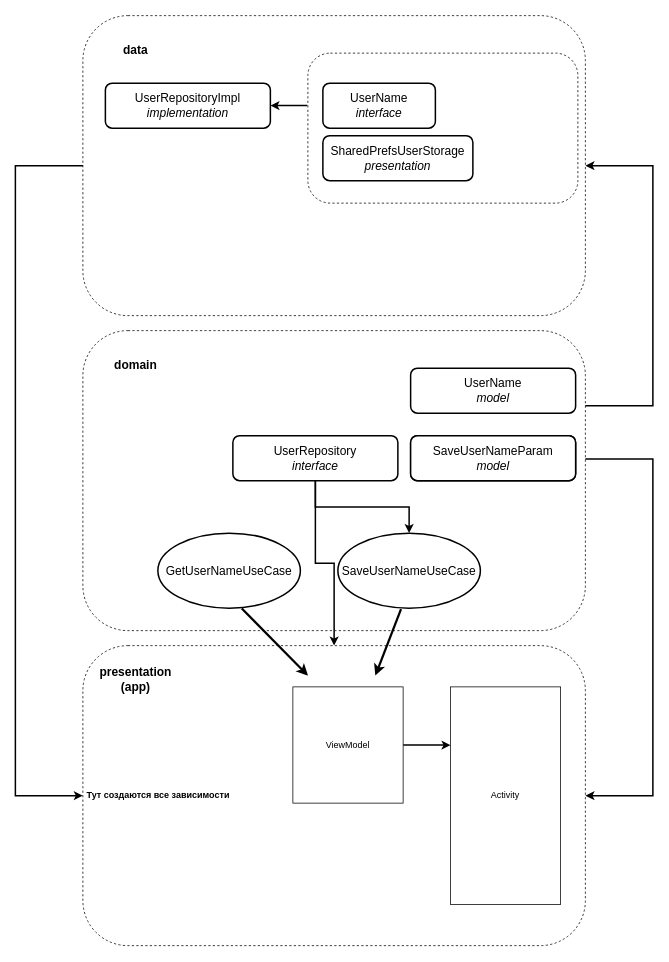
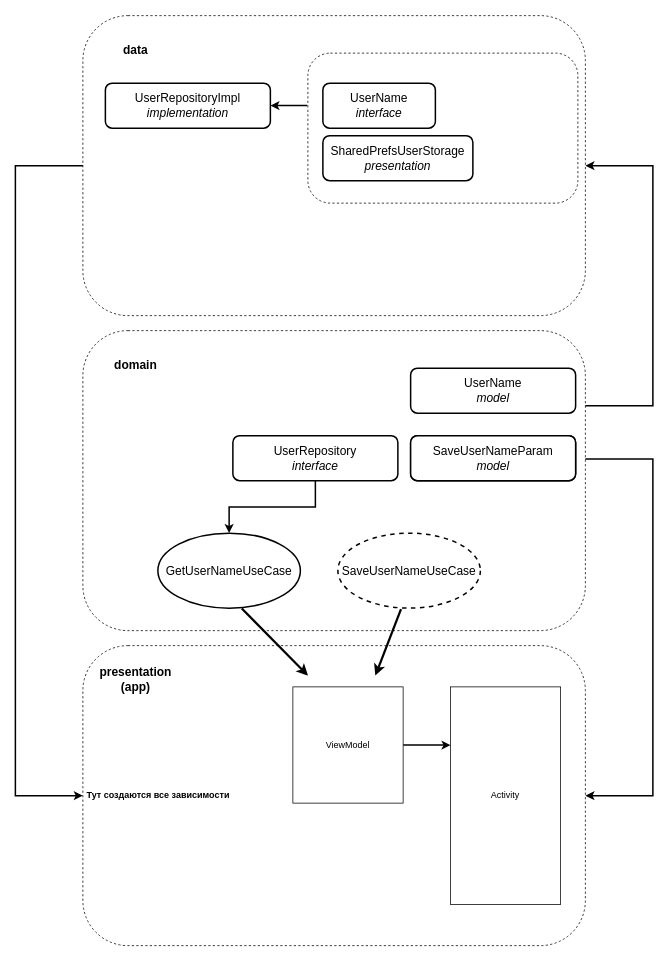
edge "UserRepository interface" -> "SaveUserNameUseCase": removed
edge "UserRepository interface" -> "Тут создаются все зависимости": now "UserRepository interface" -> "GetUserNameUseCase"
node "SaveUserNameUseCase": style solid -> dashed
